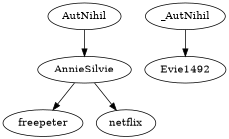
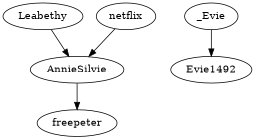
node "AutNihil": label "AutNihil" -> "Leabethy"
node "_AutNihil": label "_AutNihil" -> "_Evie"
edge "AnnieSilvie" -> "netflix": reversed
